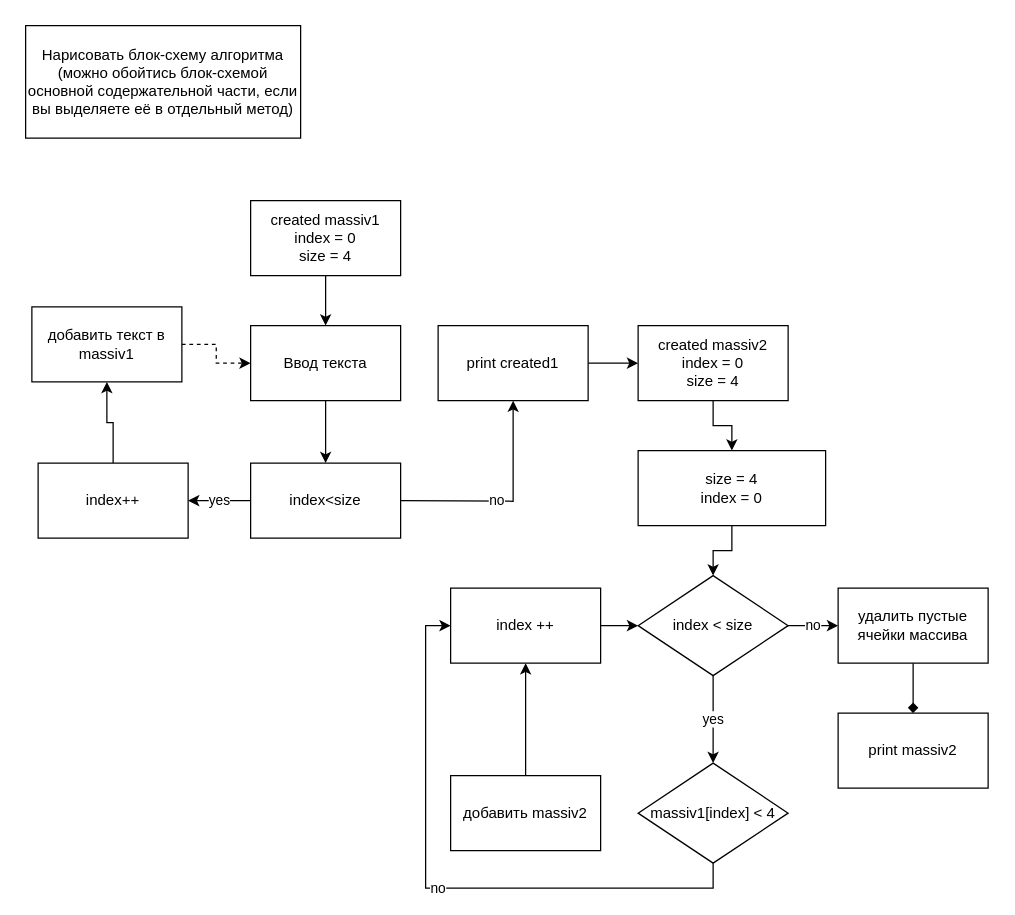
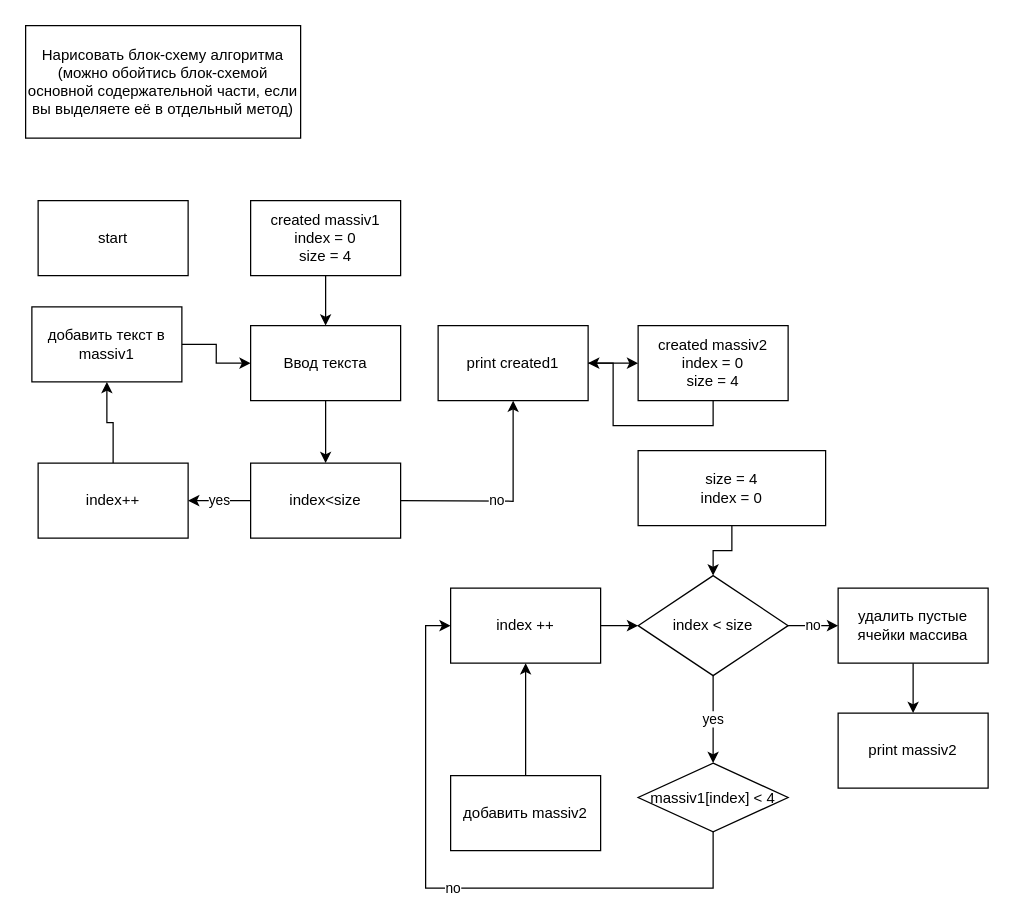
node "start": added
edge "добавить текст в massiv1" -> "Ввод текста": style dashed -> solid
edge "created massiv2index = 0size = 4" -> "size = 4 index = 0": now "created massiv2index = 0size = 4" -> "print created1"
edge "удалить пустые ячейки массива" -> "print massiv2": arrowhead diamond -> classic
node "massiv1[index] < 4": size 150x100 -> 150x69
